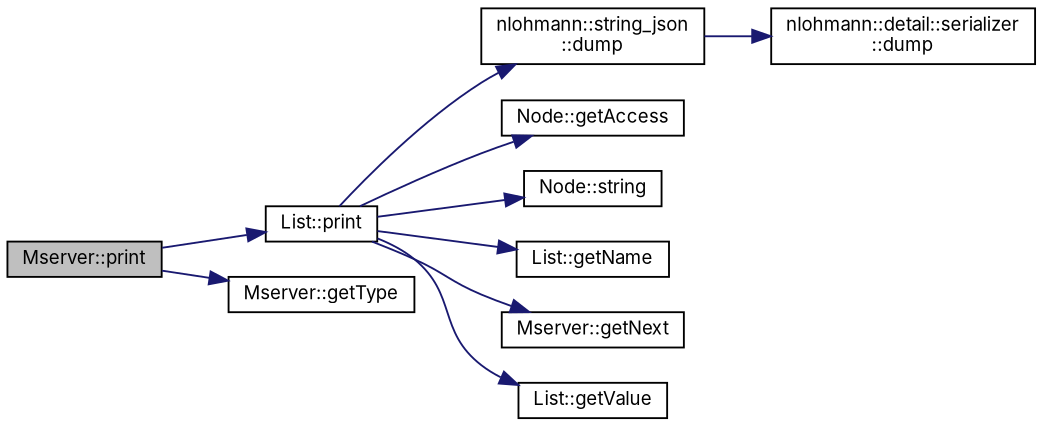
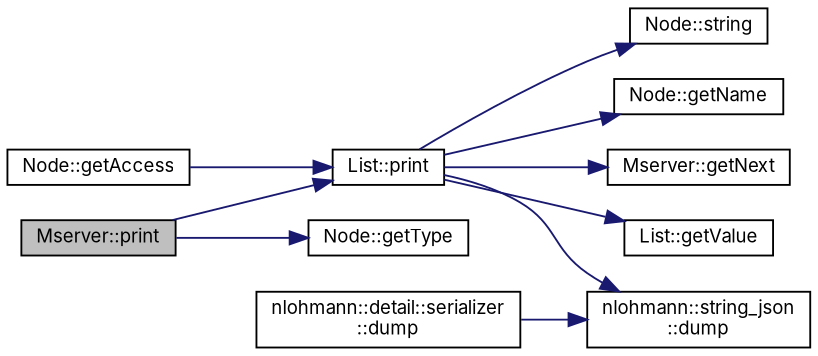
edge "nlohmann::string_json ::dump" -> "nlohmann::detail::serializer ::dump": reversed
edge "List::print" -> "Node::getAccess": reversed
node "List::getName": label "List::getName" -> "Node::getName"
node "Mserver::getType": label "Mserver::getType" -> "Node::getType"
